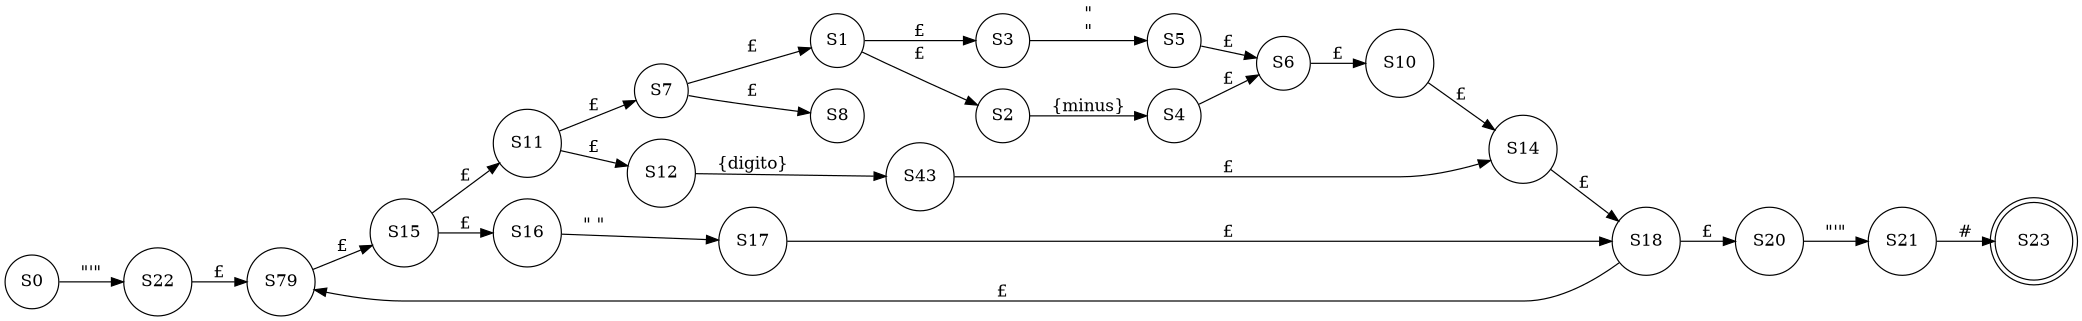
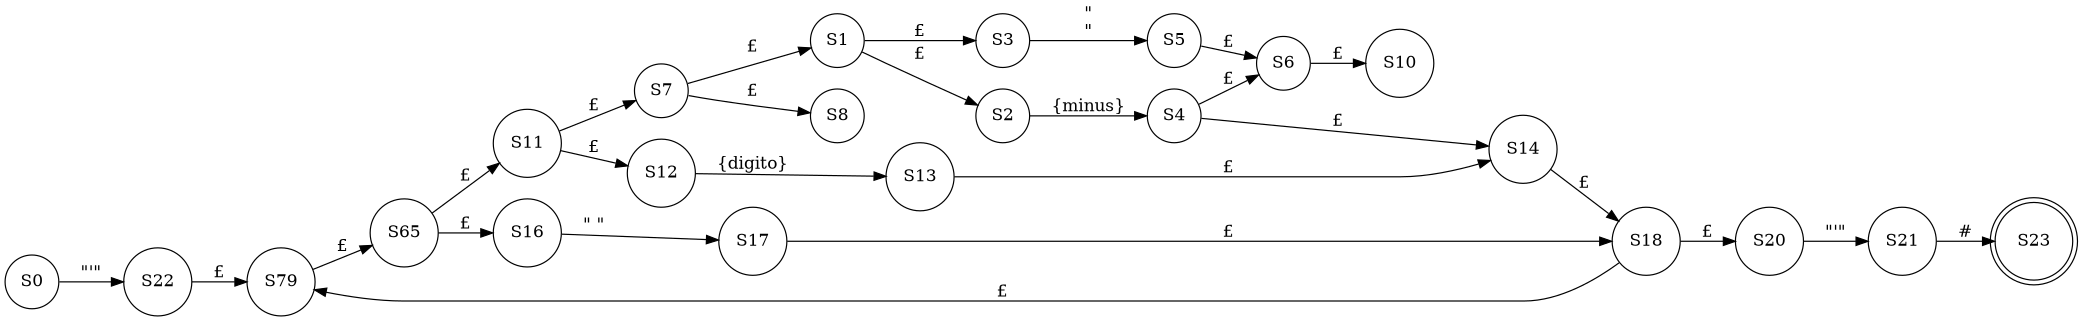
edge "S10" -> "S14": now "S4" -> "S14"
node "S43": label "S43" -> "S13"
node "S15": label "S15" -> "S65"
